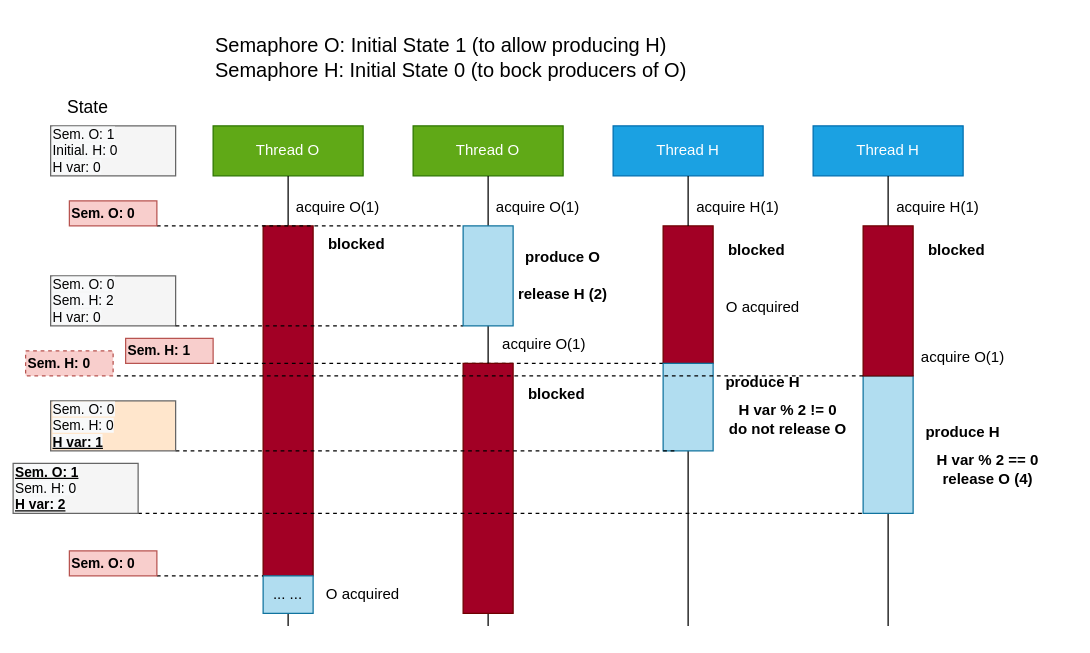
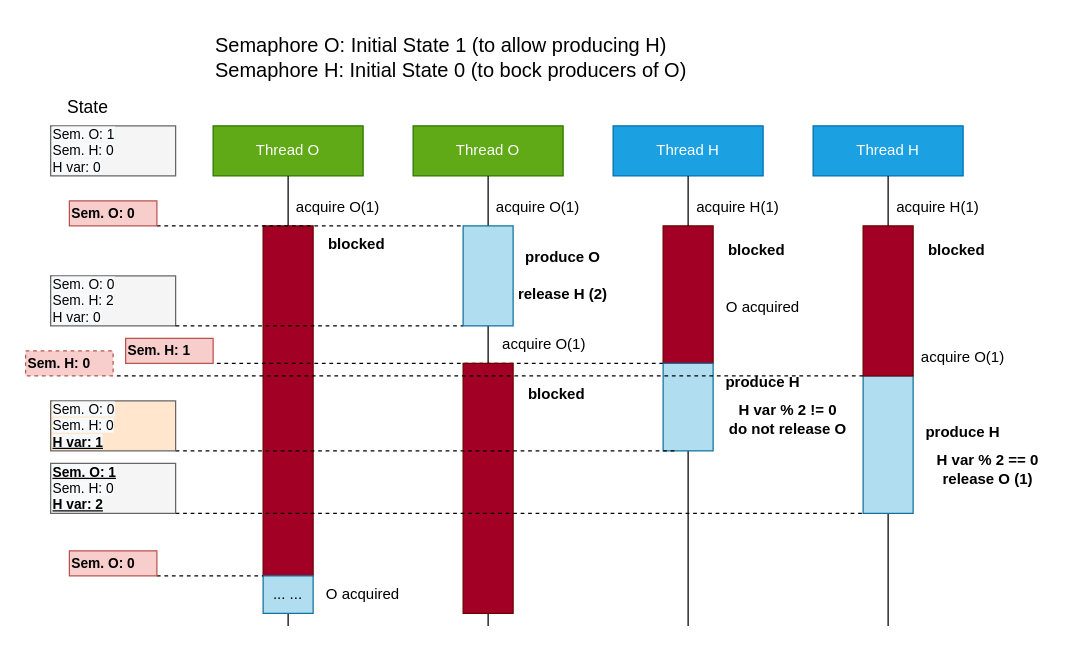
node "Sem. O: 1Initial. H: 0H var: 0": label "Sem. O: 1Initial. H: 0H var: 0" -> "Sem. O: 1Sem. H: 0H var: 0"
node "H var % 2 == 0 release O (4)": label "H var % 2 == 0 release O (4)" -> "H var % 2 == 0 release O (1)"
node "Sem. O: 1Sem. H: 0H var: 2": moved (76, 488) -> (113, 488)
